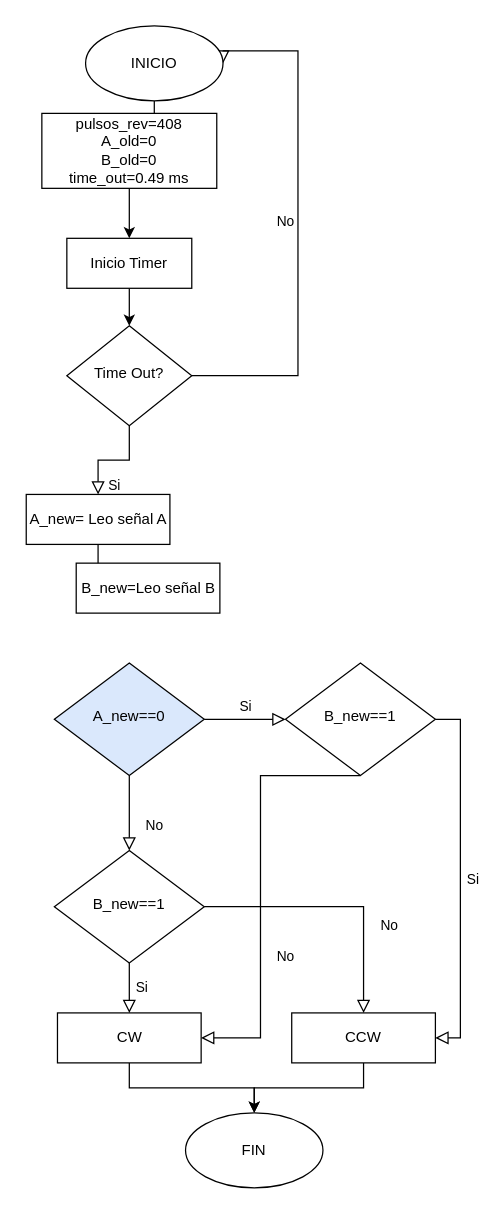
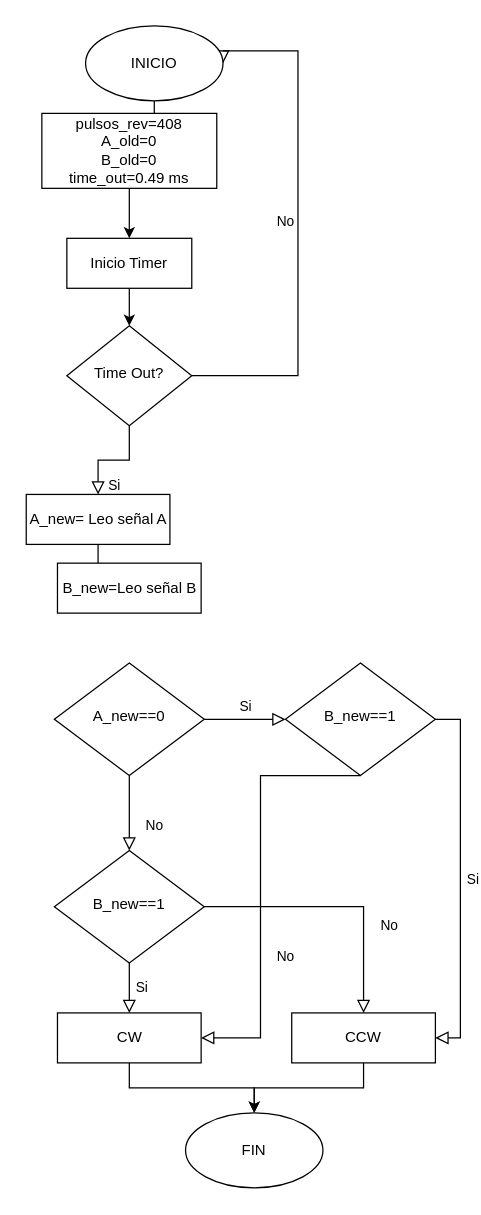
node "B_new=Leo señal B": moved (148, 588) -> (129, 588)
node "A_new==0": fillcolor #dae8fc -> #ffffff
